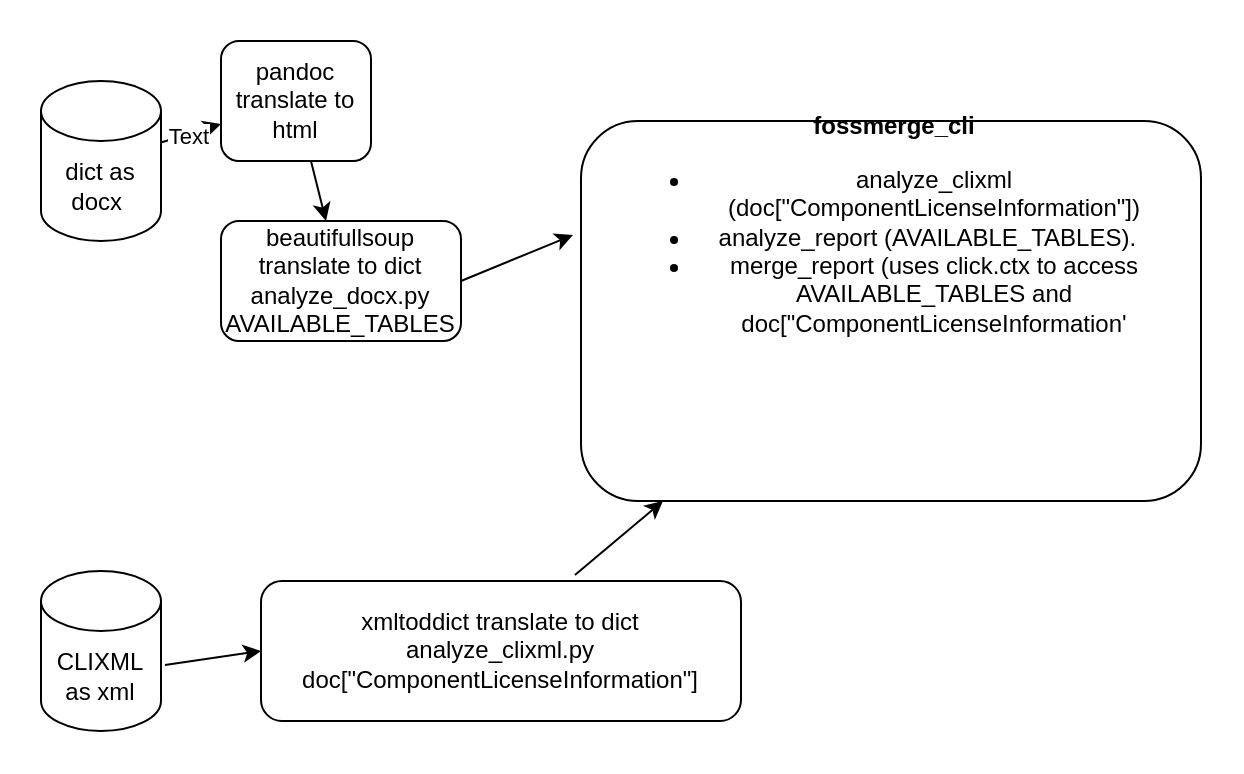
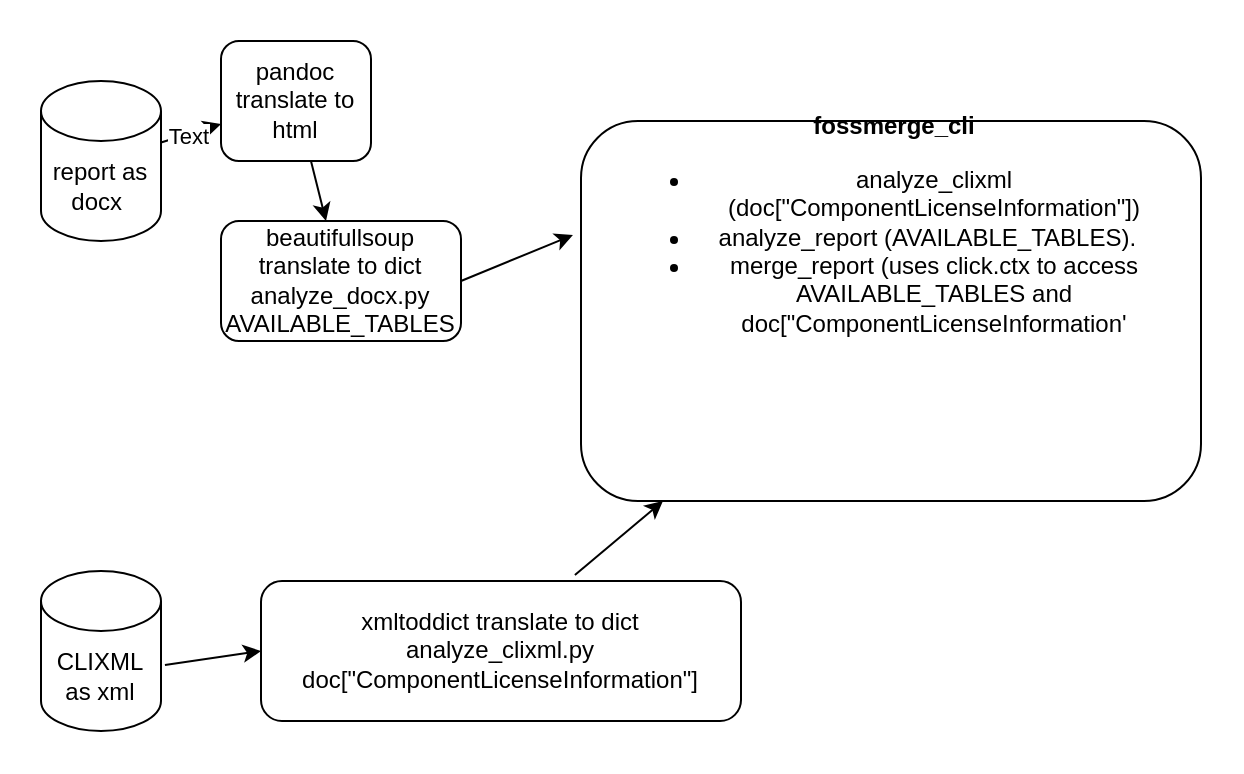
node "dict as docx": label "dict as docx" -> "report as docx"
